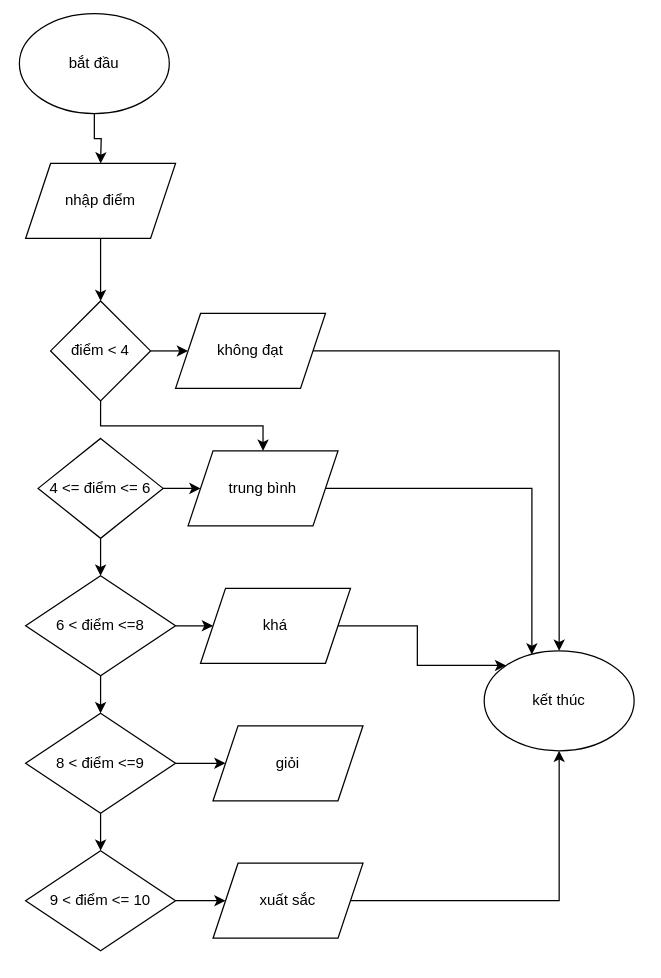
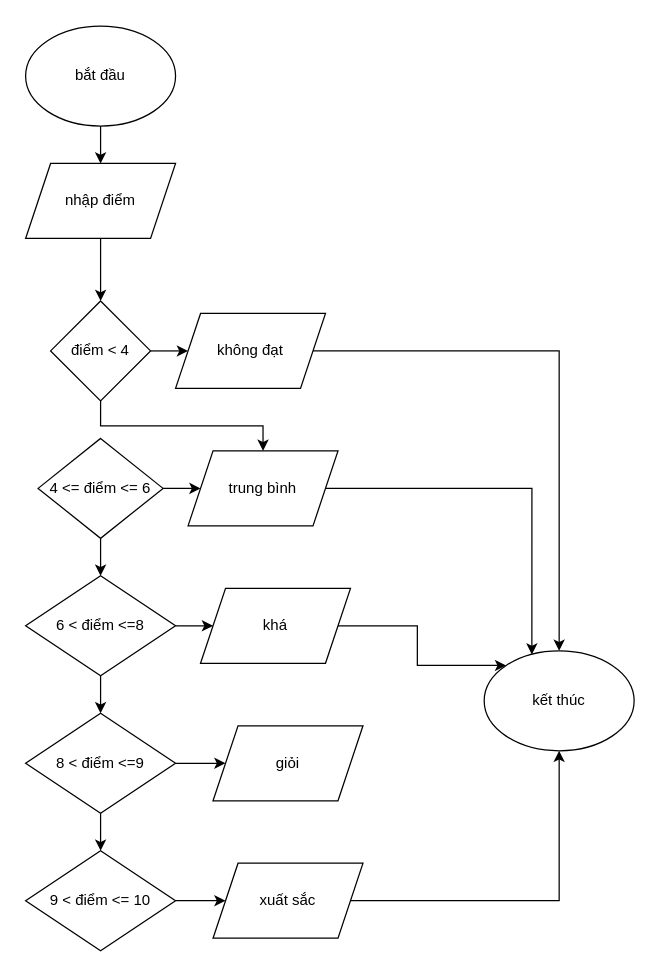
node "bắt đầu": moved (94, 63) -> (101, 76)
